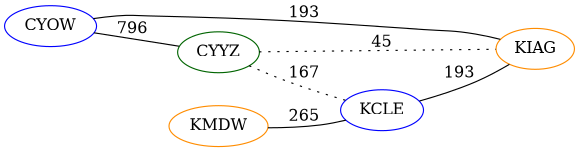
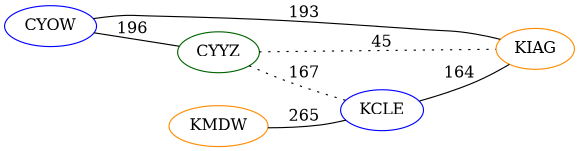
edge "CYOW" -- "CYYZ": label "796" -> "196"
edge "KIAG" -- "KCLE": label "193" -> "164"
